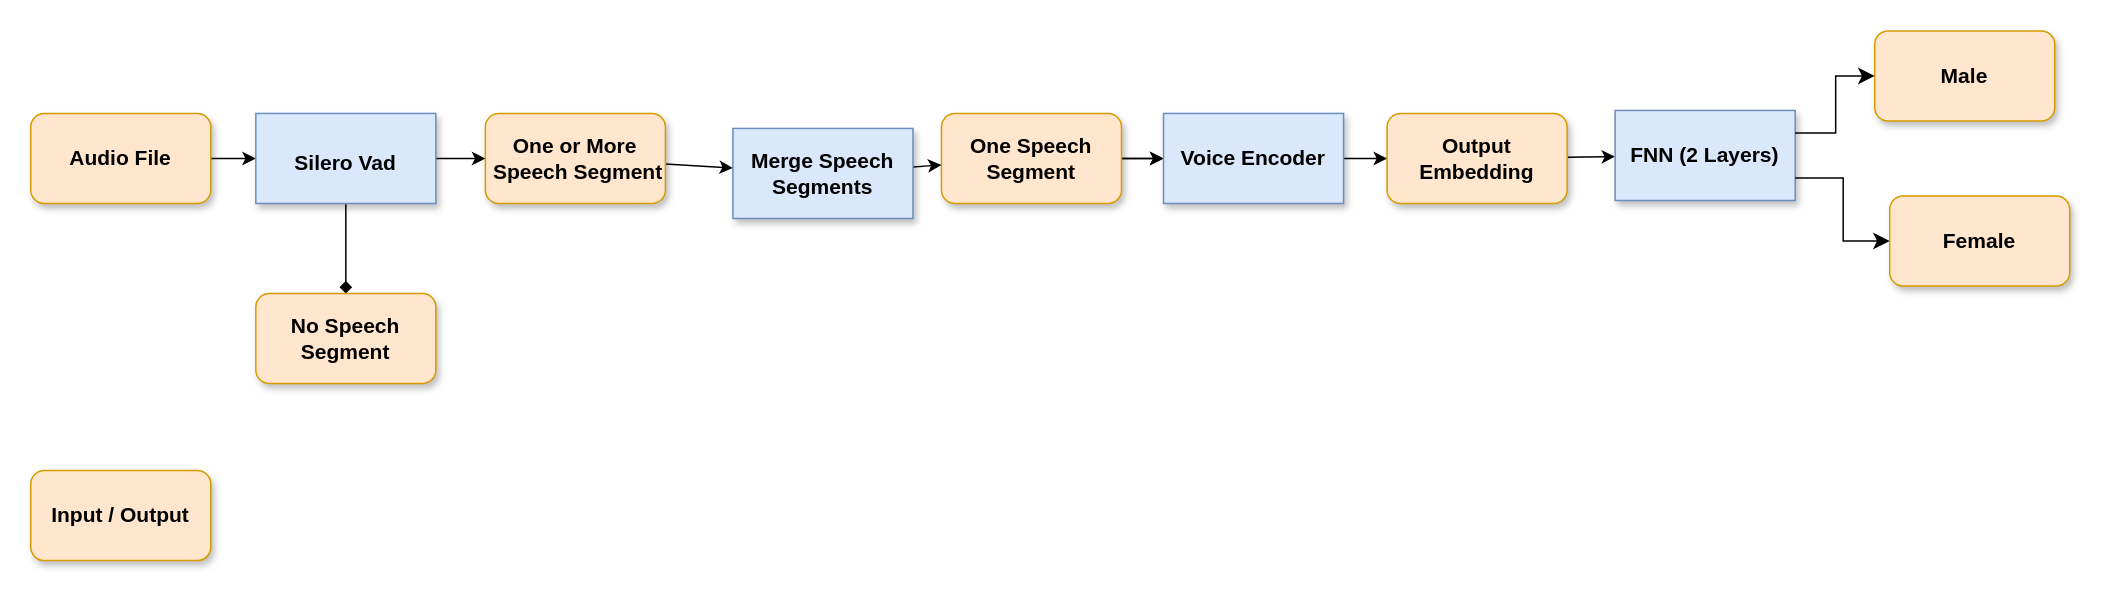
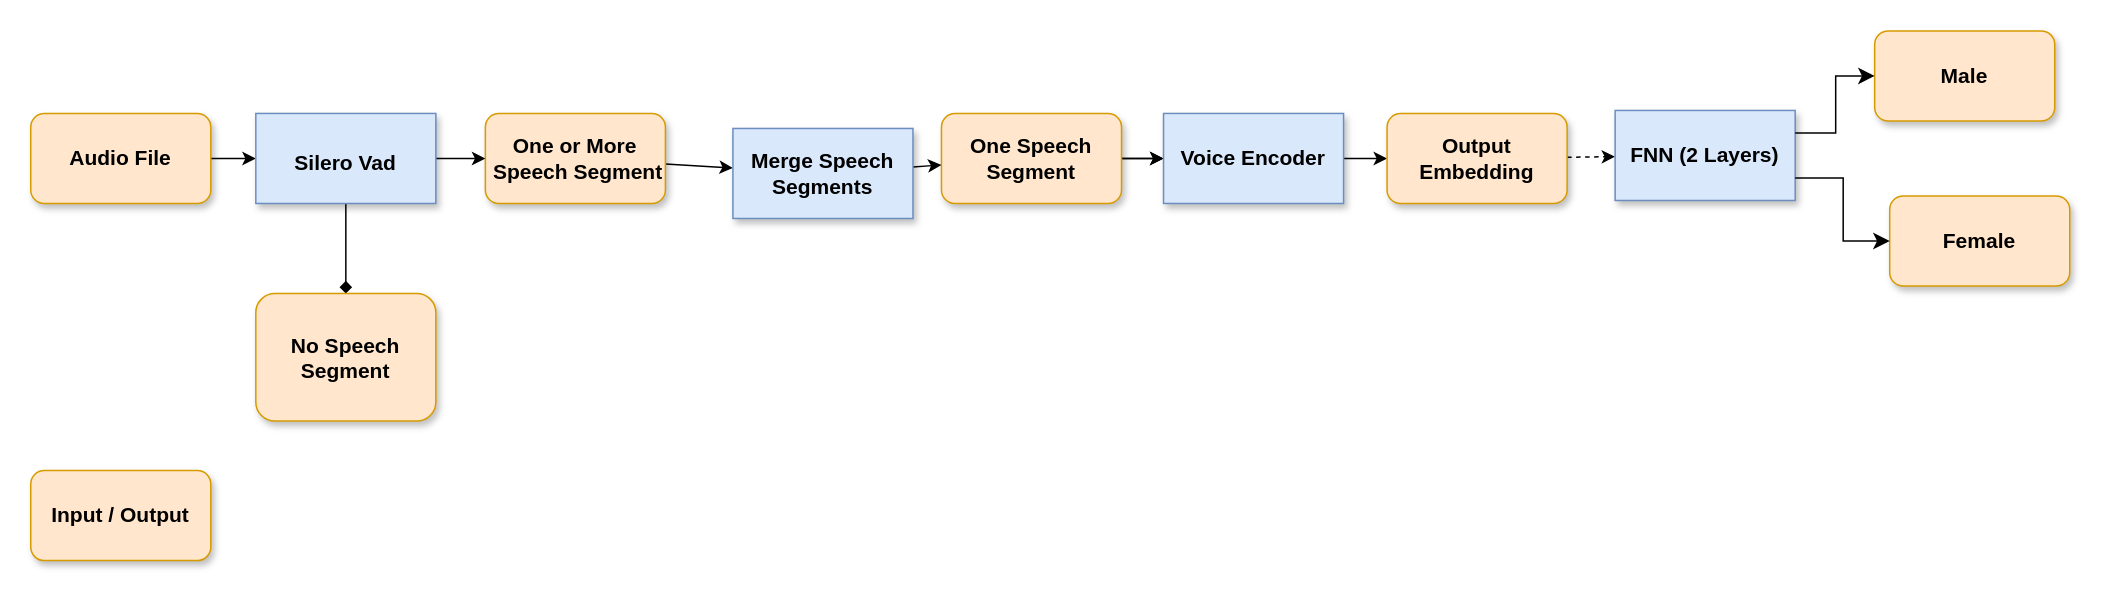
edge "Output Embedding" -> "FNN (2 Layers)": style solid -> dashed
node "No Speech Segment": size 180x90 -> 180x128
